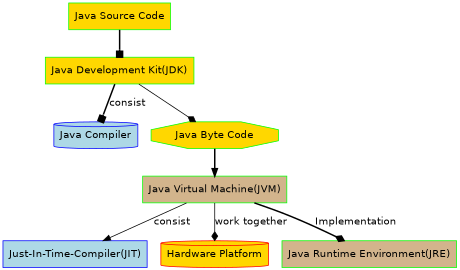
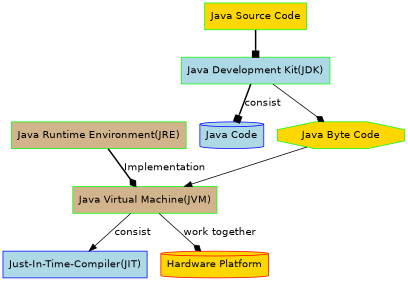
node "Java Development Kit(JDK)": fillcolor gold -> lightblue
node "Java Compiler": label "Java Compiler" -> "Java Code"
edge "Java Byte Code" -> "Java Virtual Machine(JVM)": style bold -> solid
edge "Java Virtual Machine(JVM)" -> "Java Runtime Environment(JRE)": reversed
